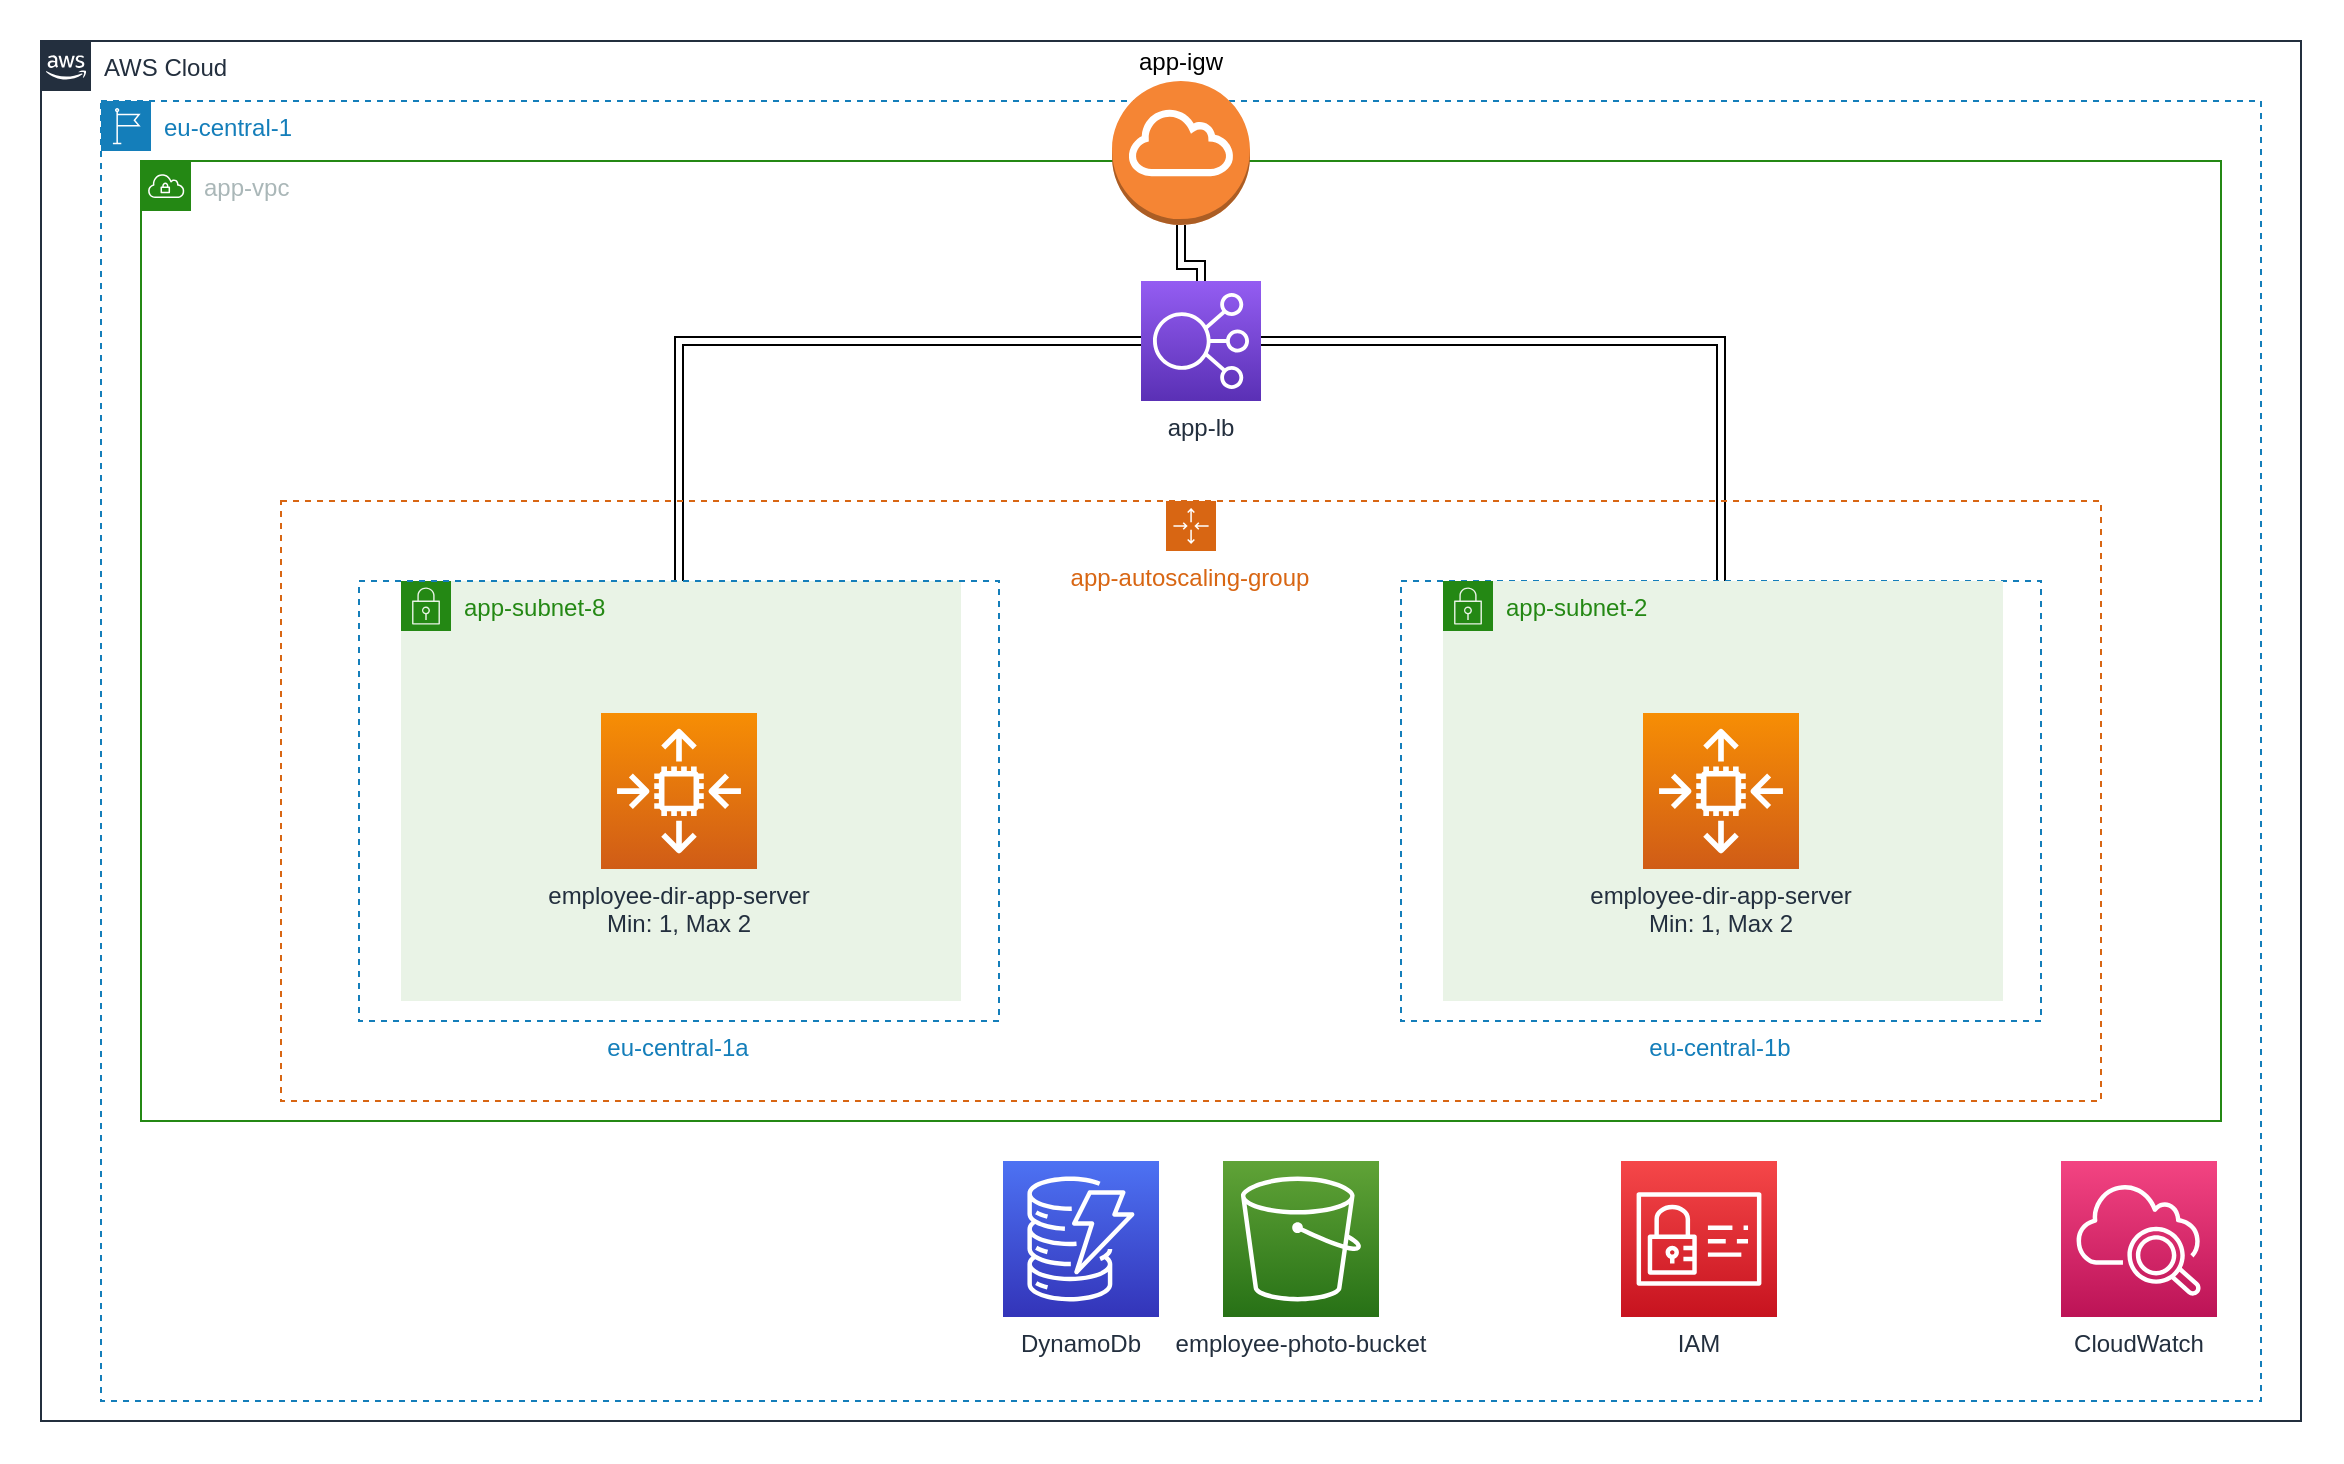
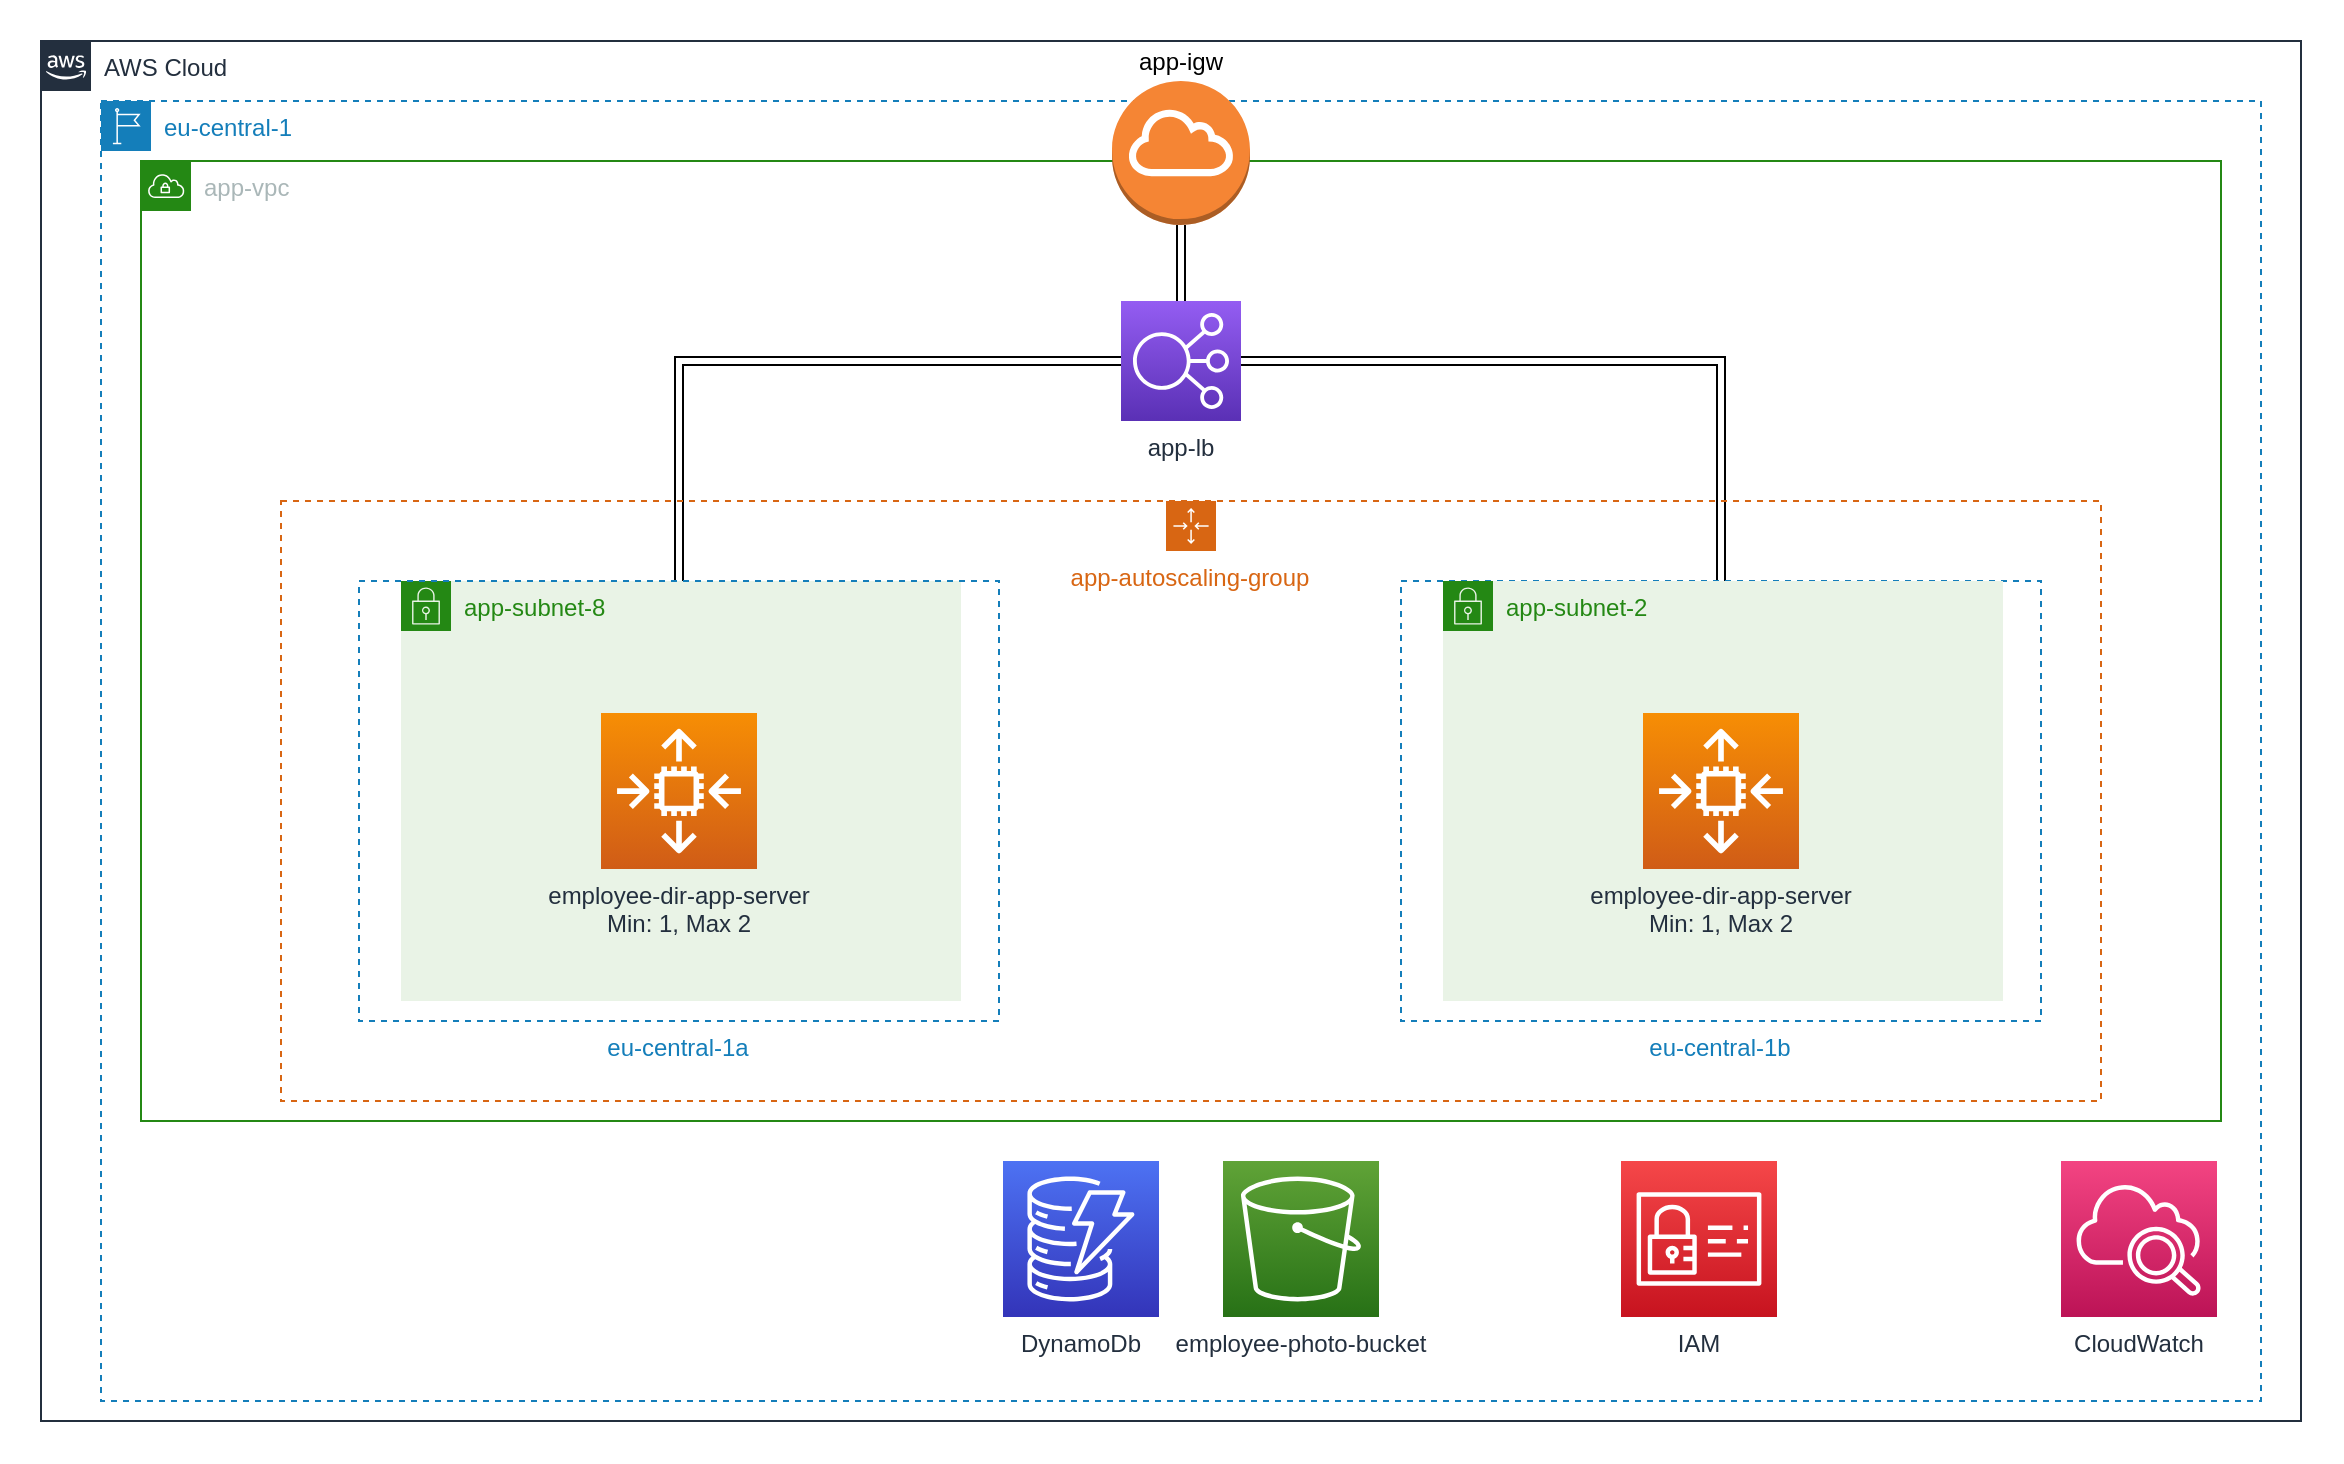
node "app-lb": moved (1201, 341) -> (1181, 361)
